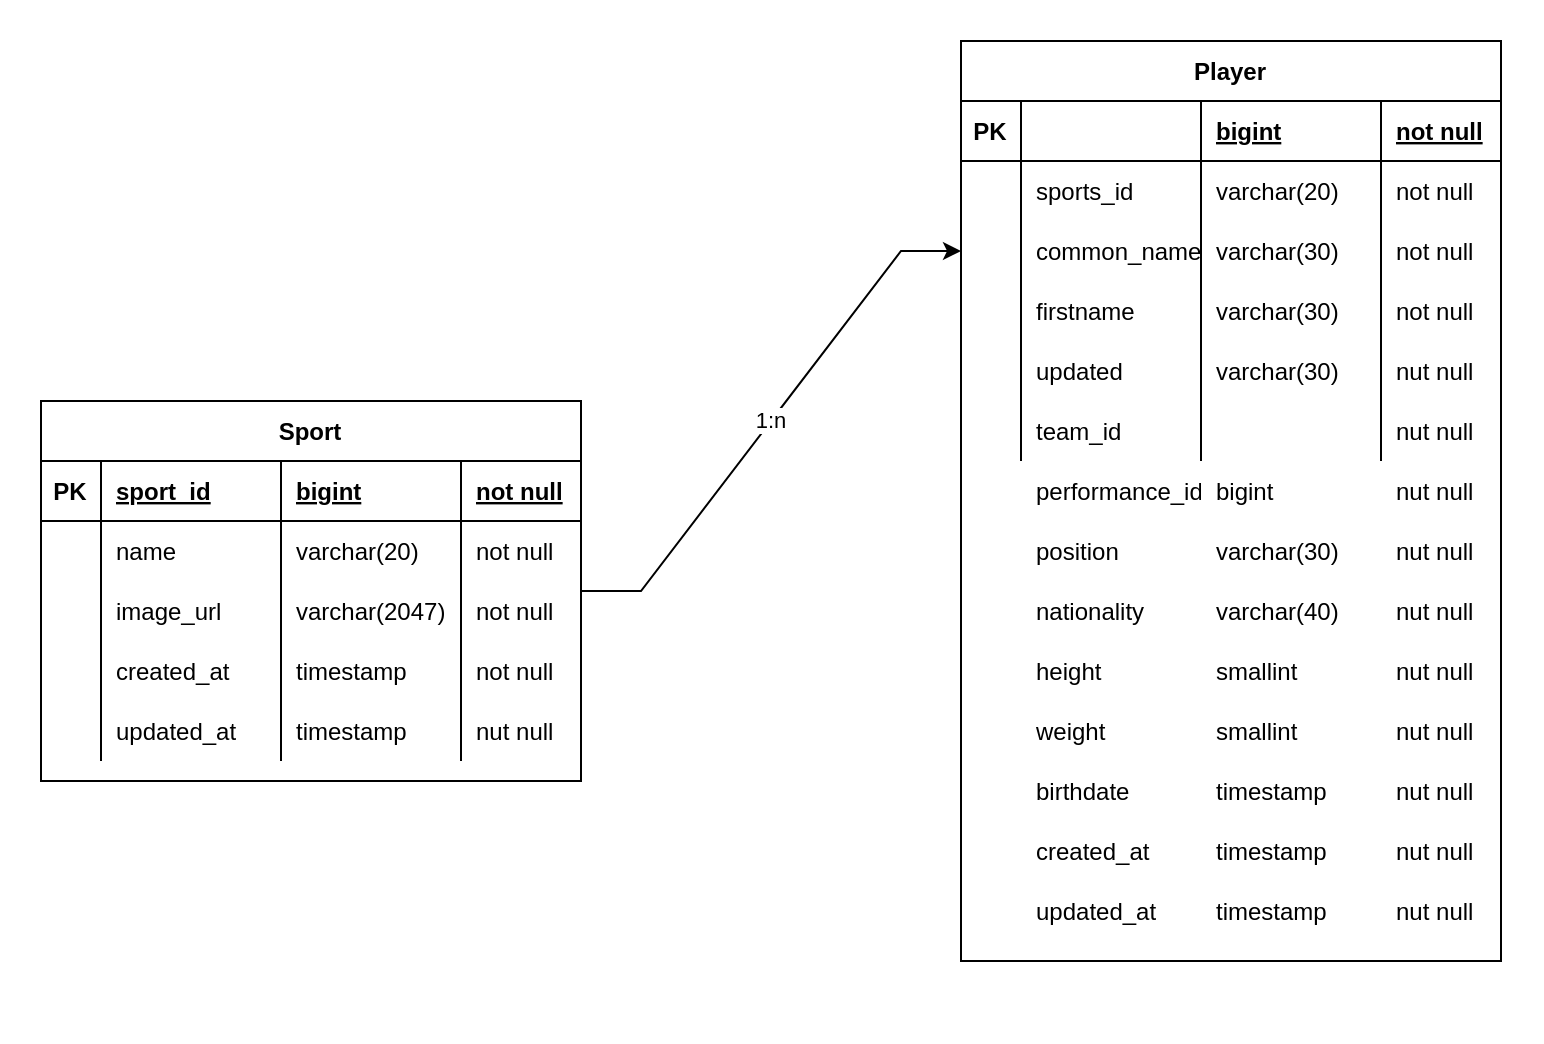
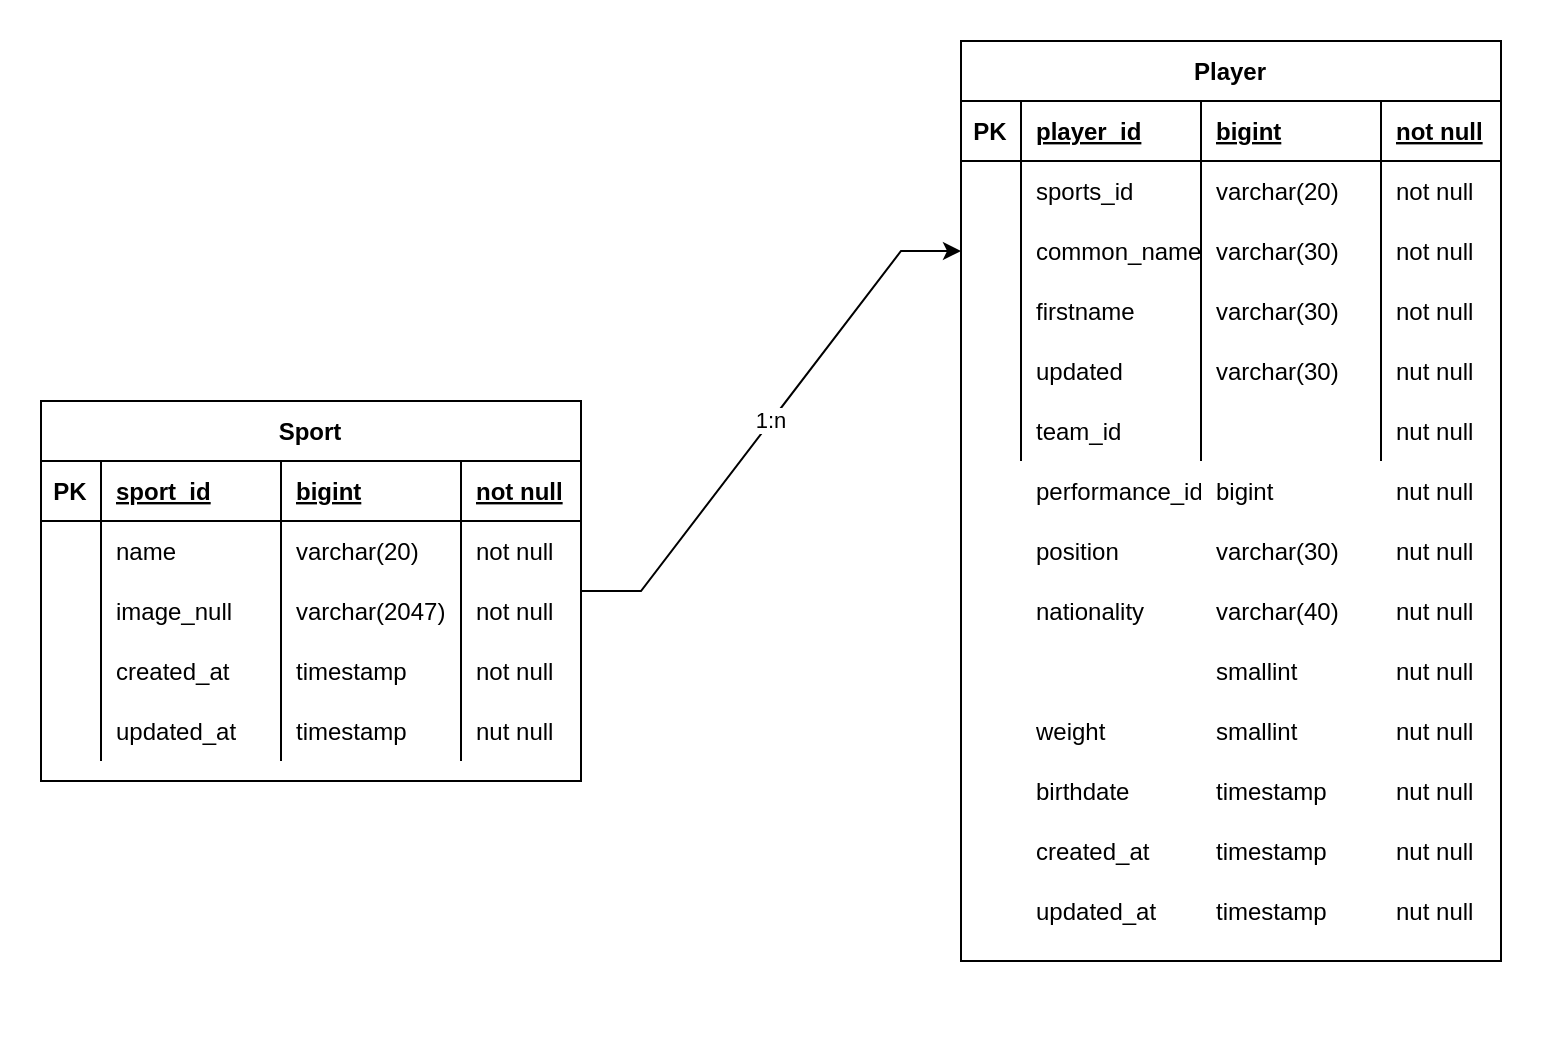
node "player_id": added
node "image_url": label "image_url" -> "image_null"
node "height": removed
